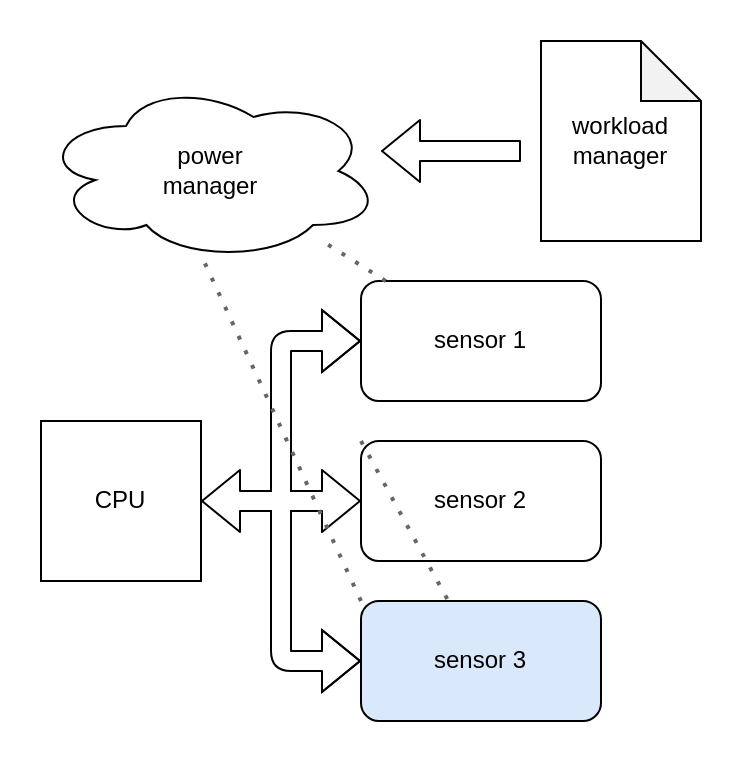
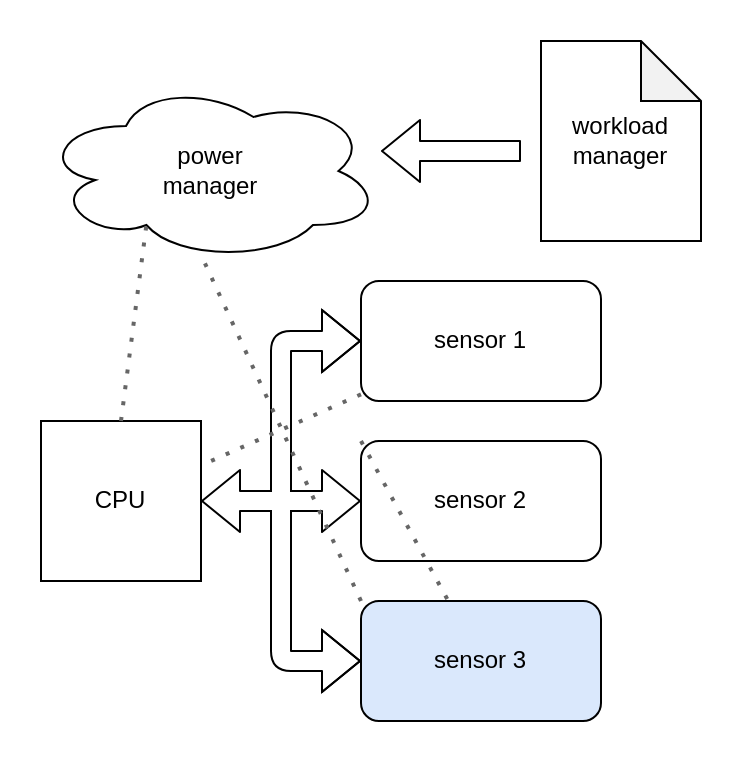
edge "power manager" -- "sensor 1": now "CPU" -- "sensor 1"
edge "power manager" -- "CPU": added
